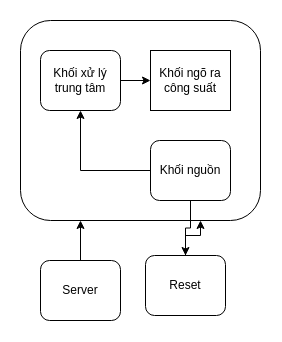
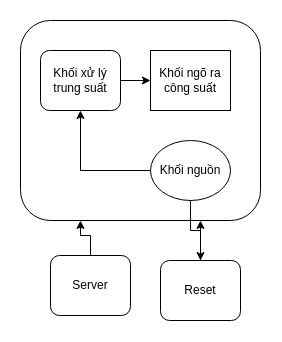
node "Khối xử lý trung tâm": label "Khối xử lý trung tâm" -> "Khối xử lý trung suất"
node "Khối nguồn": shape rounded rectangle -> ellipse
node "Reset": moved (186, 286) -> (201, 291)
node "Server": moved (81, 291) -> (91, 286)
